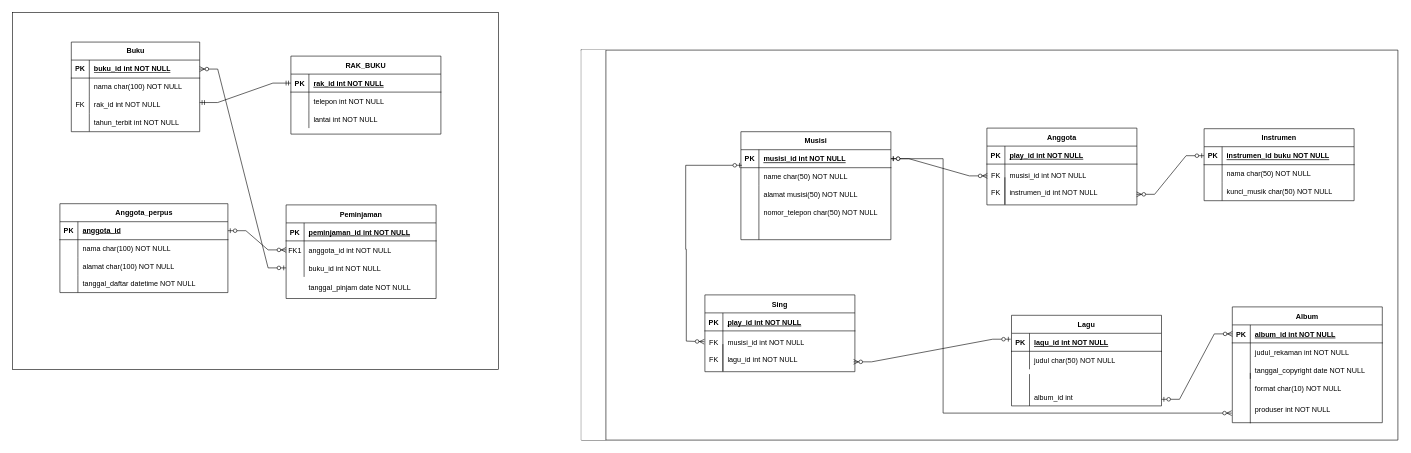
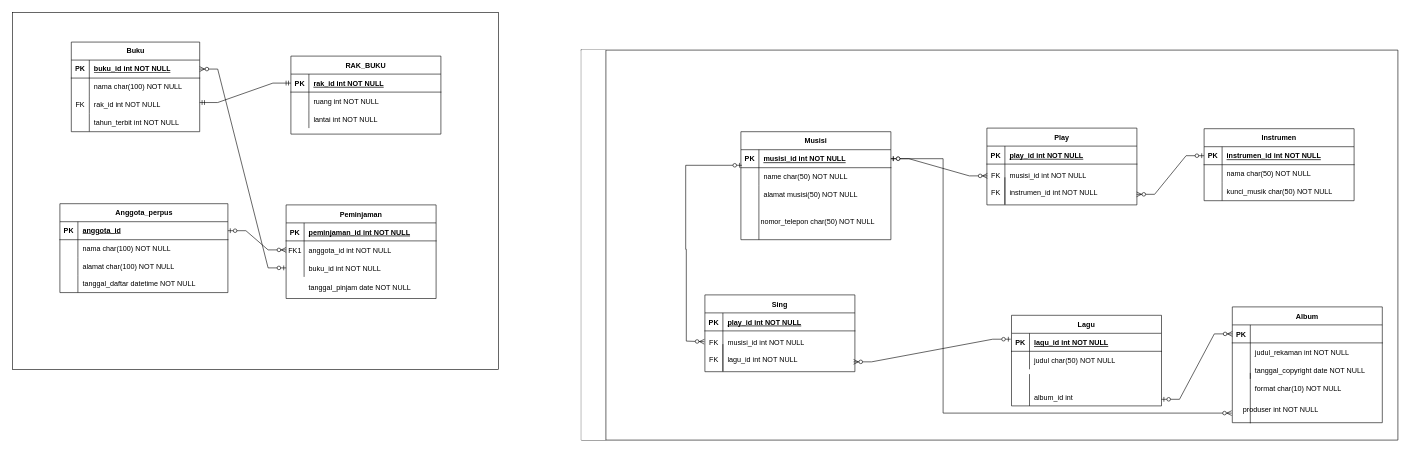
node "telepon int NOT NULL": label "telepon int NOT NULL" -> "ruang int NOT NULL"
node "Anggota": label "Anggota" -> "Play"
node "instrumen_id buku NOT NULL": label "instrumen_id buku NOT NULL" -> "instrumen_id int NOT NULL"
node "nomor_telepon char(50) NOT NULL": moved (825, 213) -> (822, 222)
node "album_id int NOT NULL": removed
node "produser int NOT NULL": moved (1316, 410) -> (1304, 410)
